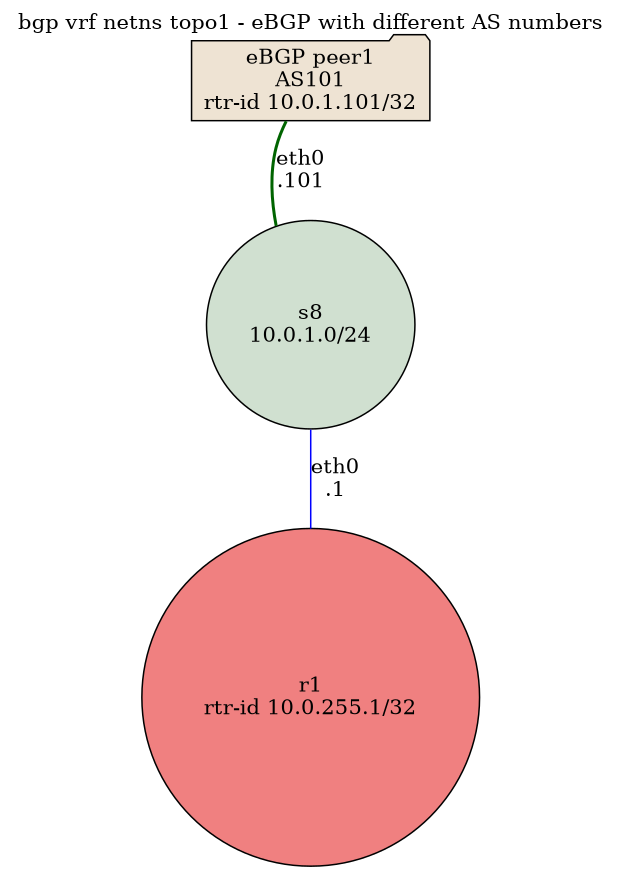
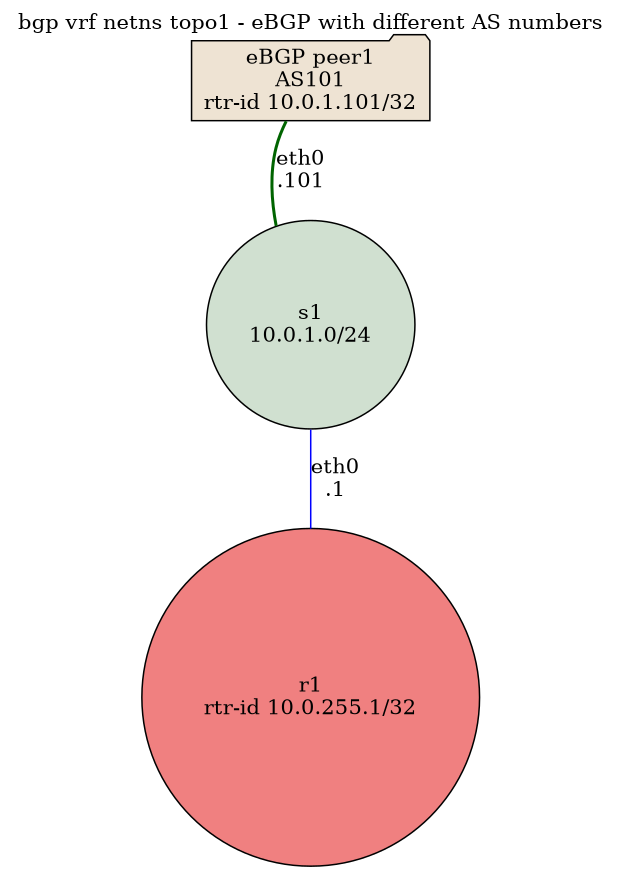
node "s8 10.0.1.0/24": label "s8 10.0.1.0/24" -> "s1 10.0.1.0/24"
